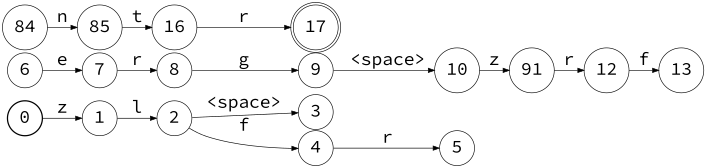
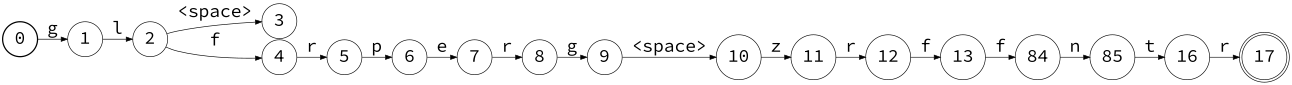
edge "5" -> "6": added, label "p"
edge "13" -> "84": added, label "f"
node "91": label "91" -> "11"
edge "0" -> "1": label "z" -> "g"
